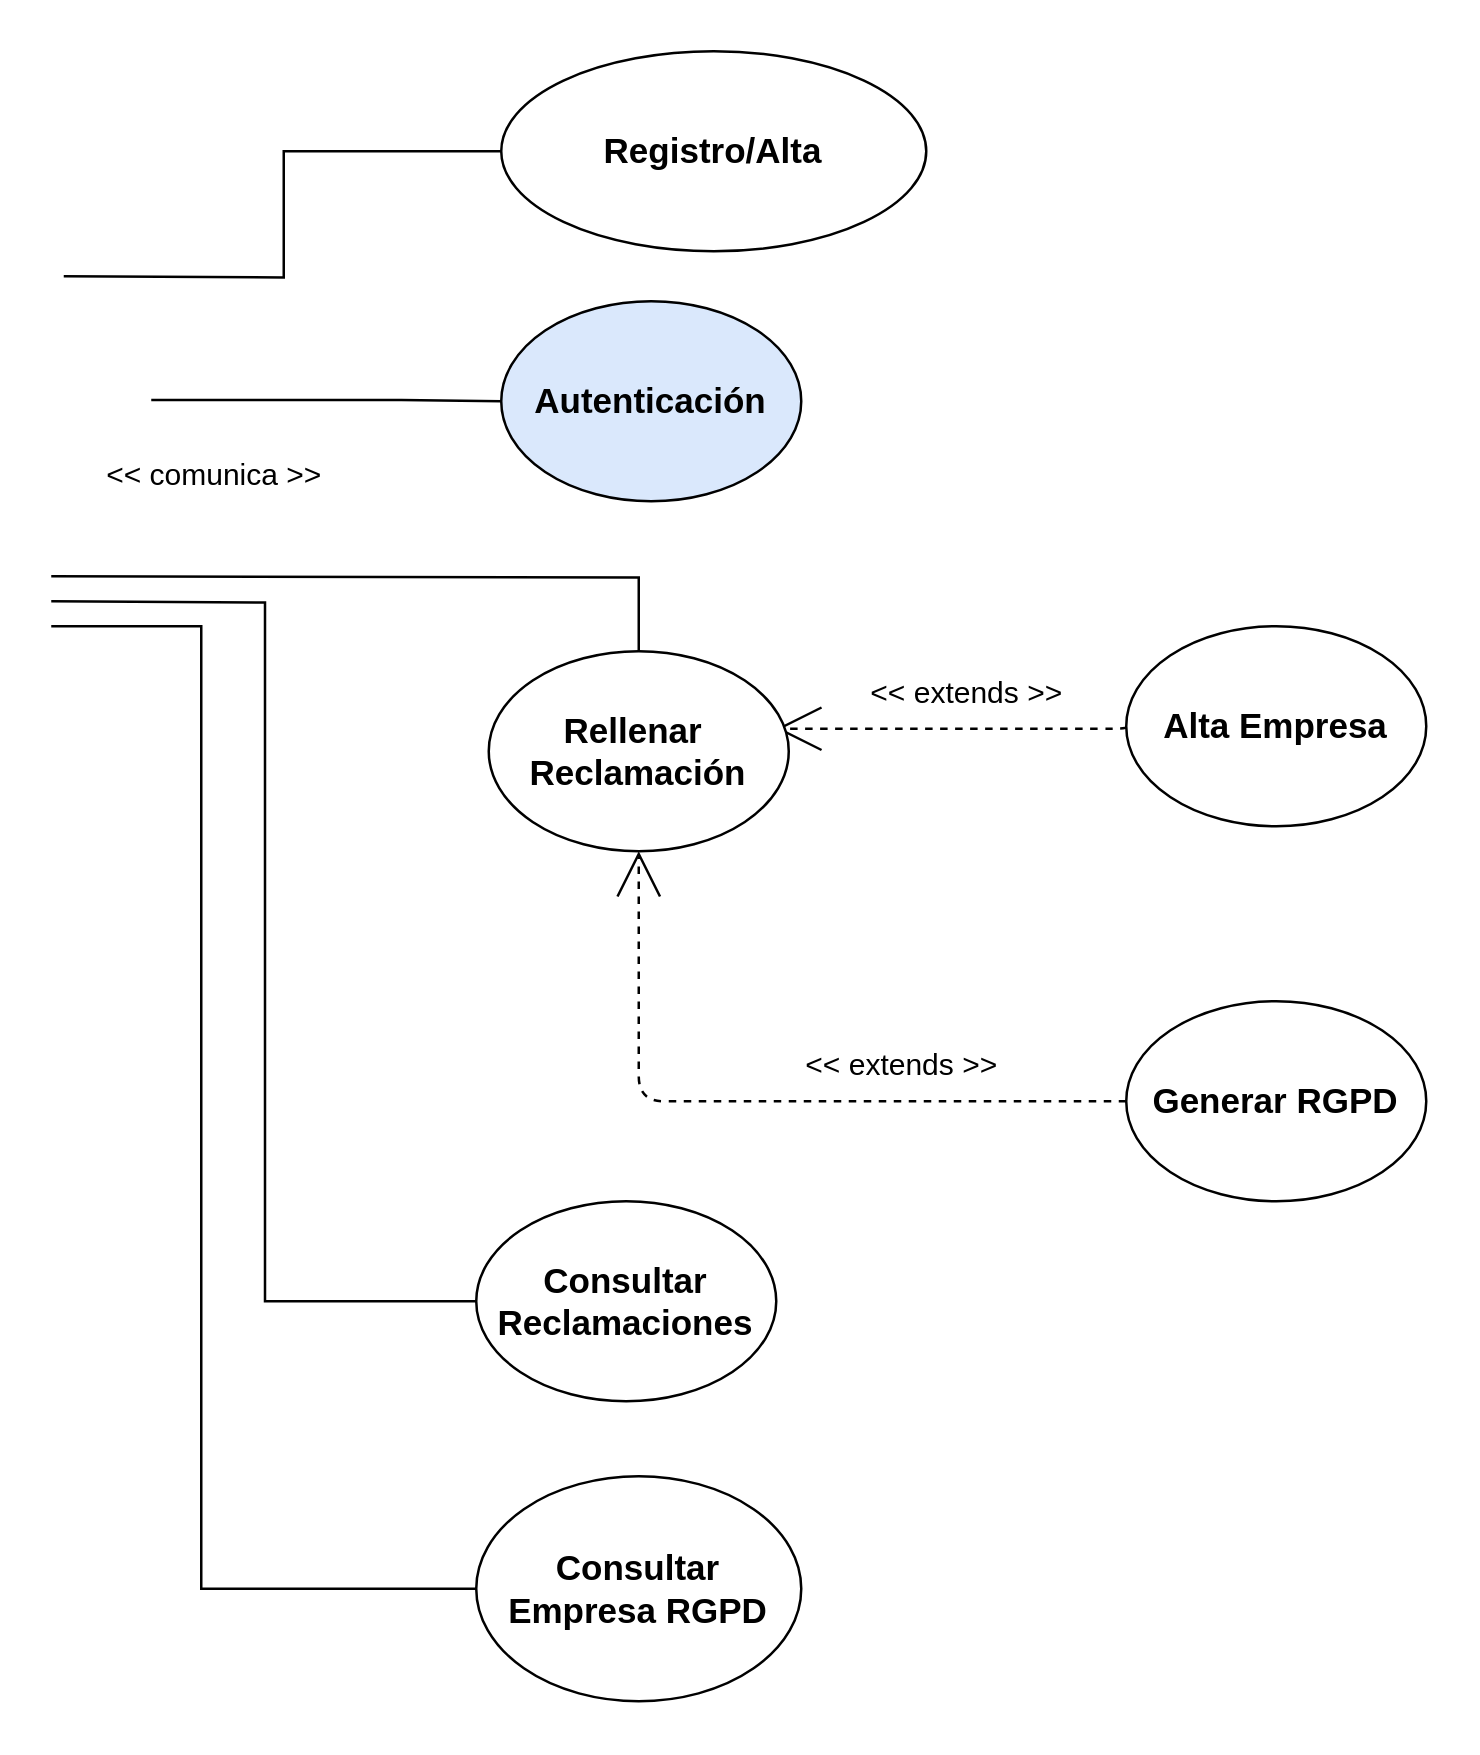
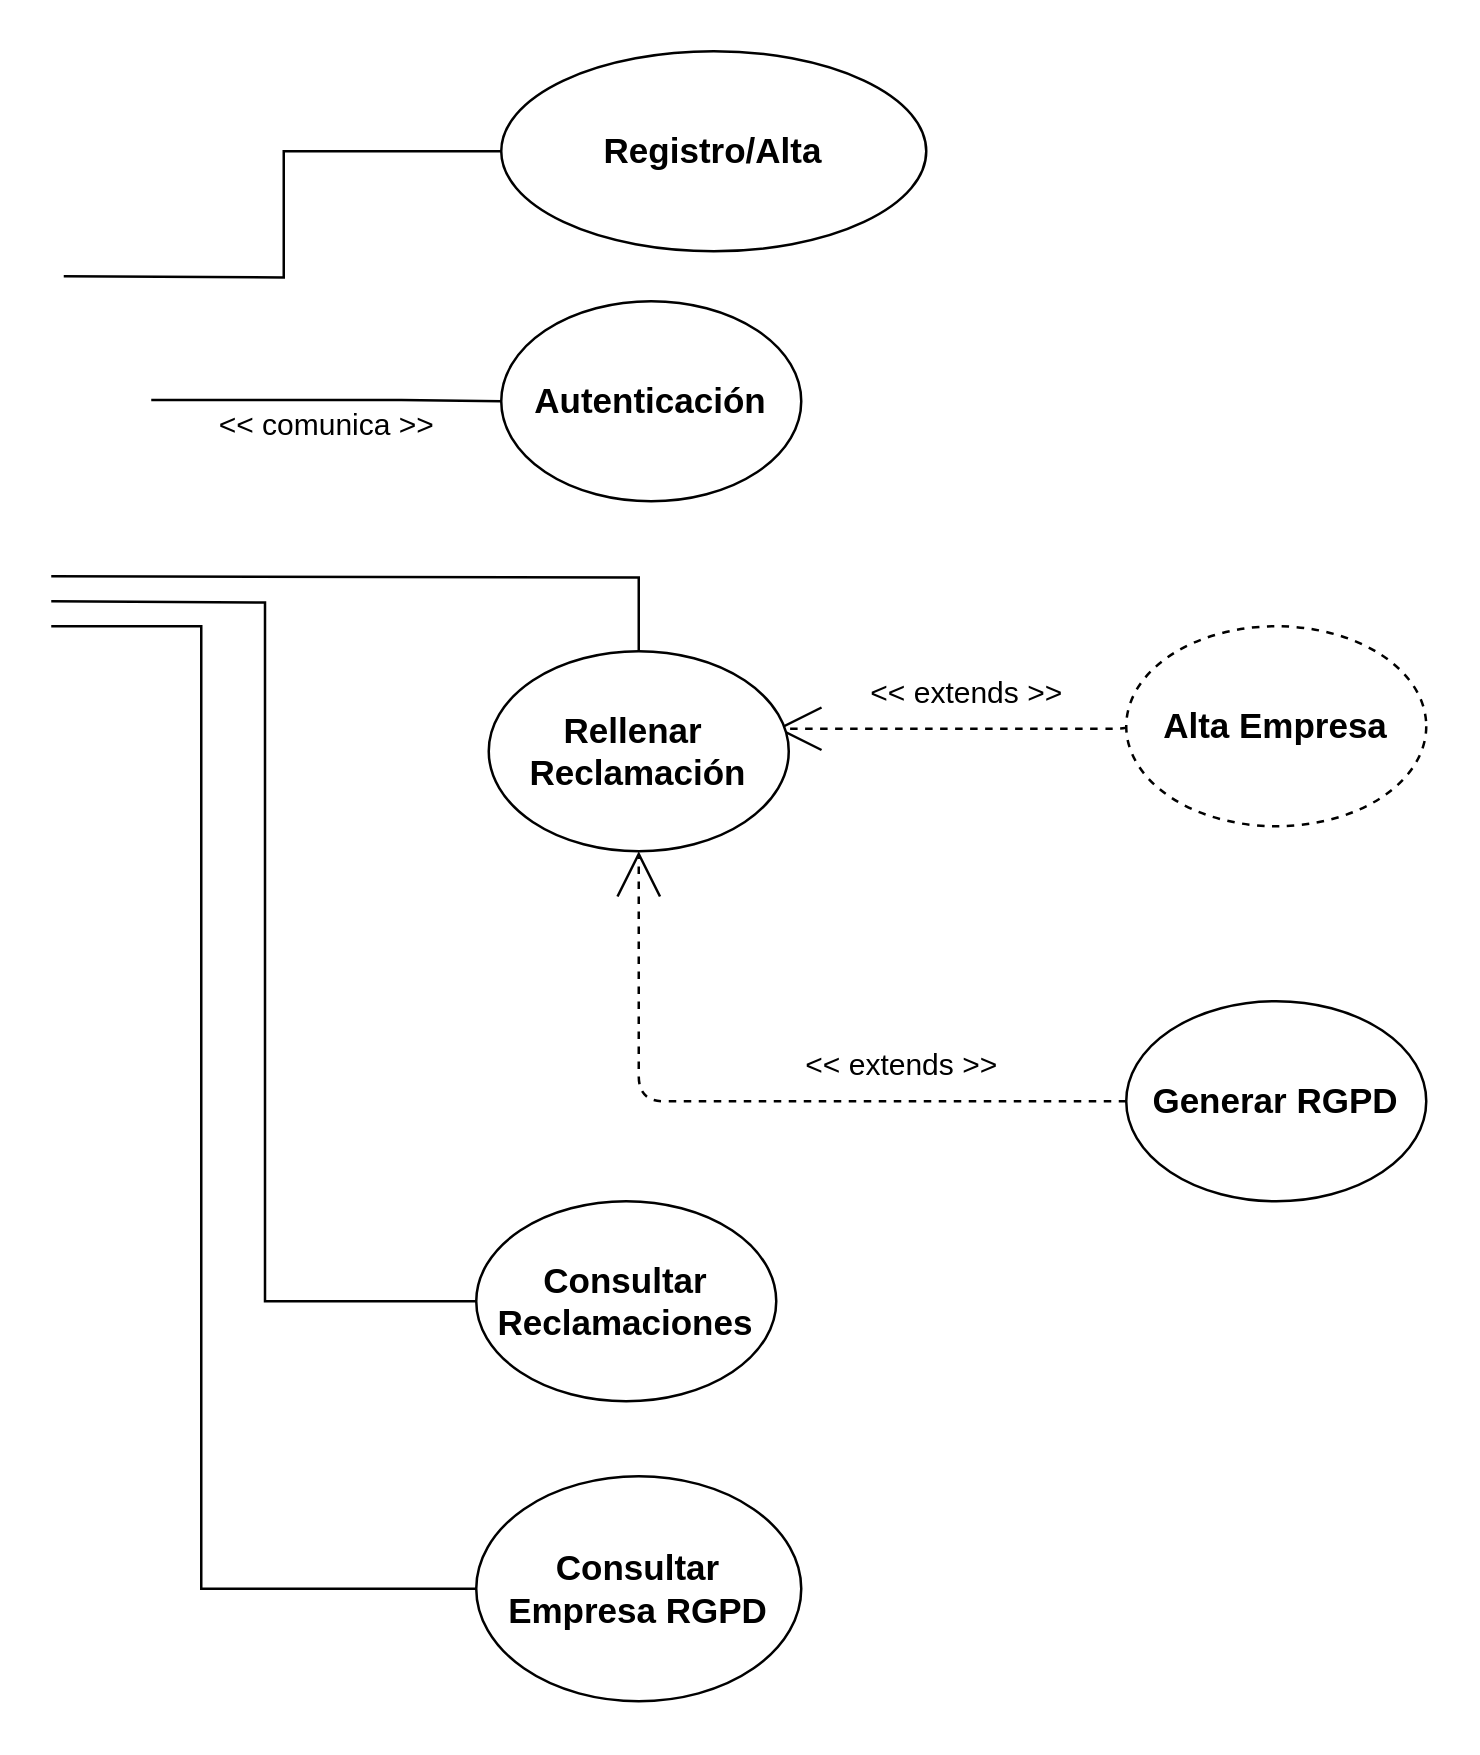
node "Autenticación": fillcolor #dae8fc -> #ffffff
node "<< comunica >>": moved (214, 476) -> (326, 426)
node "Alta Empresa": style solid -> dashed
